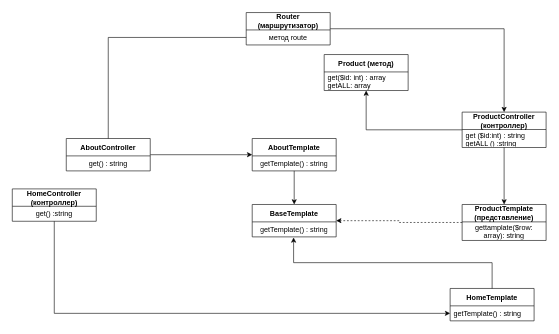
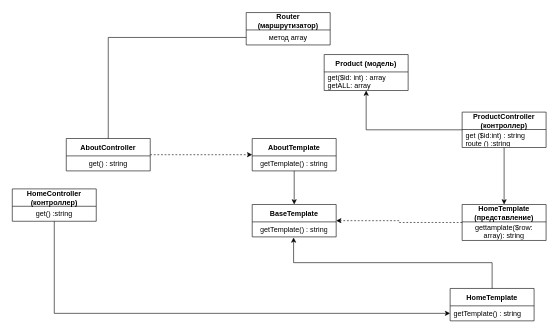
node "метод route": label "метод route" -> "метод array"
node "Product (метод)": label "Product (метод)" -> "Product (модель)"
edge "Router (маршрутизатор)" -> "ProductController (контроллер)": removed
node "get ($id:int) : string getALL () :string": label "get ($id:int) : string getALL () :string" -> "get ($id:int) : string route () :string"
edge "AboutController" -> "AboutTemplate": style solid -> dashed
node "ProductTemplate (представление)": label "ProductTemplate (представление)" -> "HomeTemplate (представление)"
